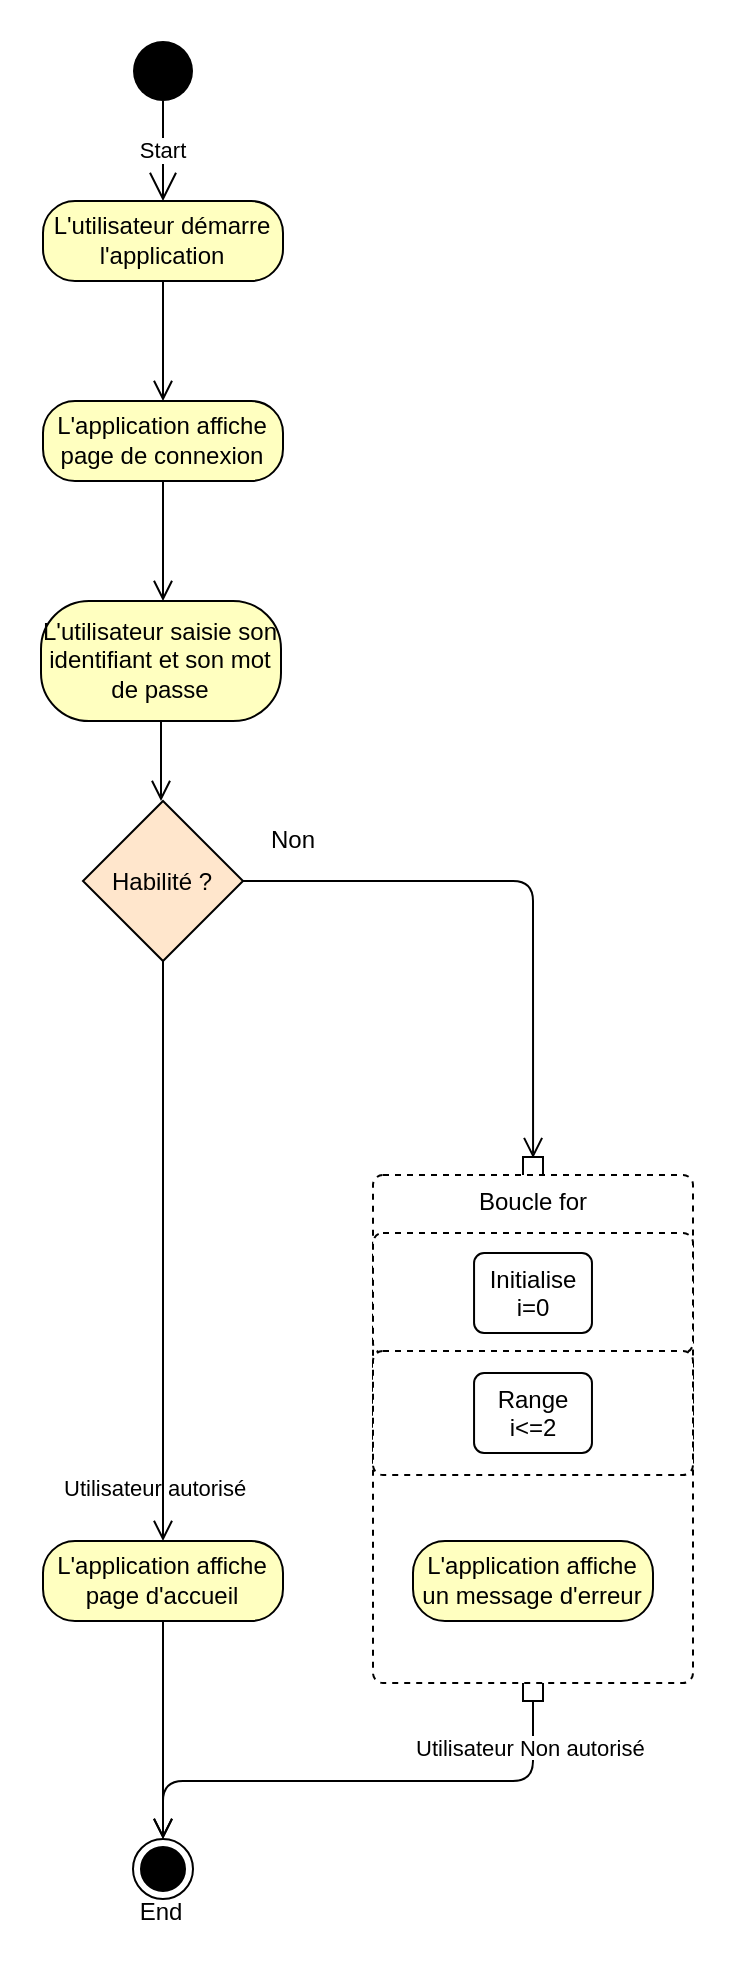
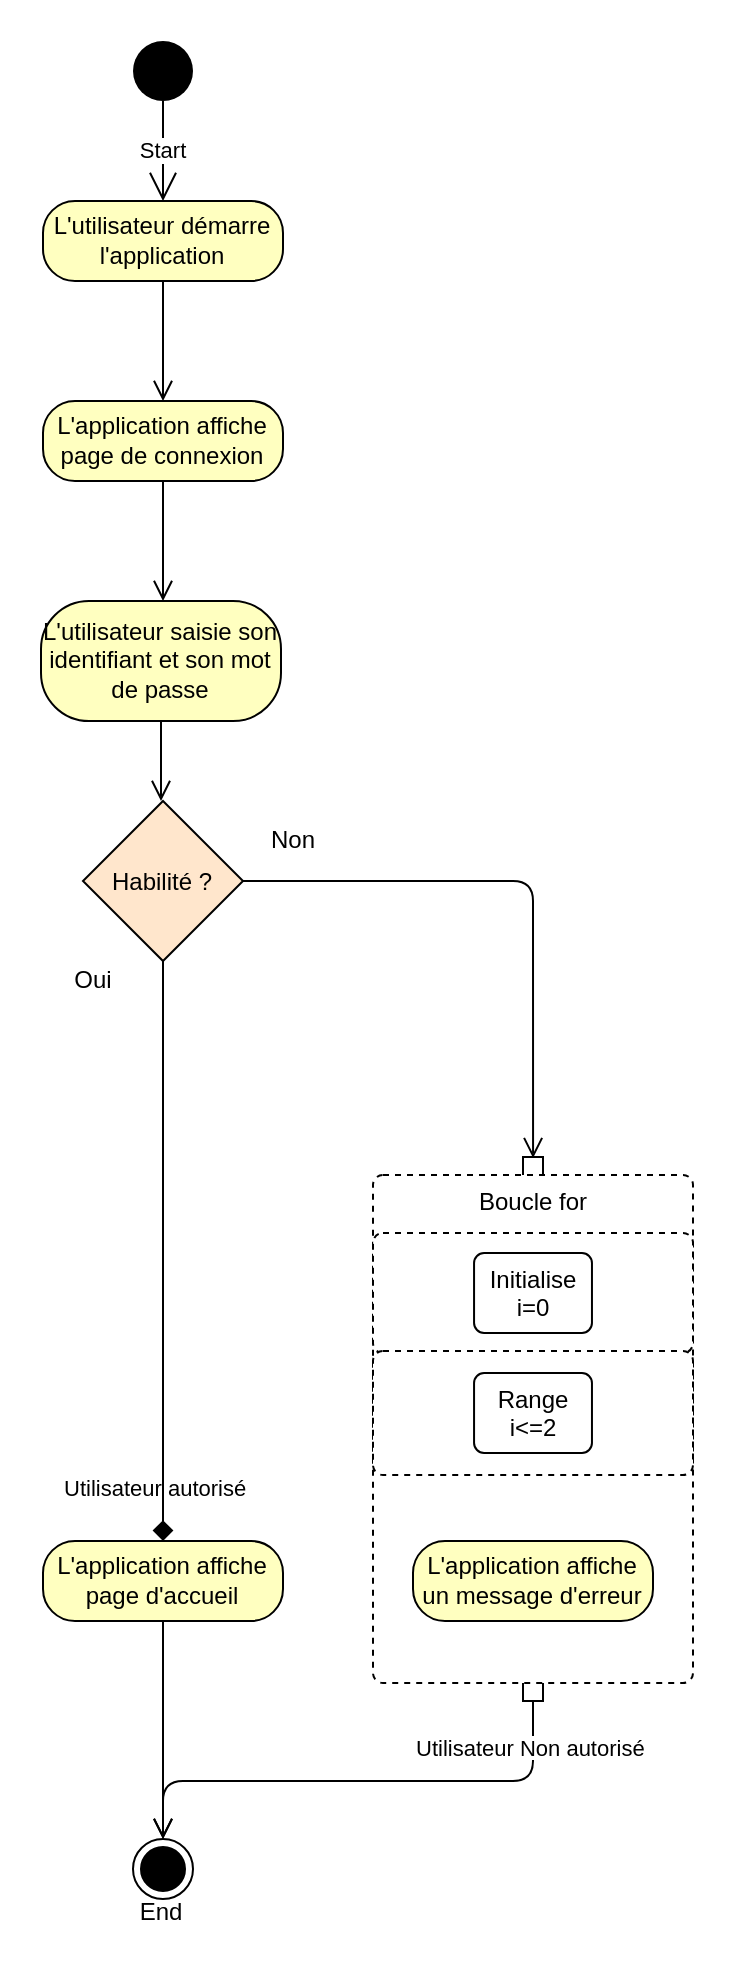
node "Oui": added
edge "Habilité ?" -> "L'application affiche page d'accueil": arrowhead open -> diamond
